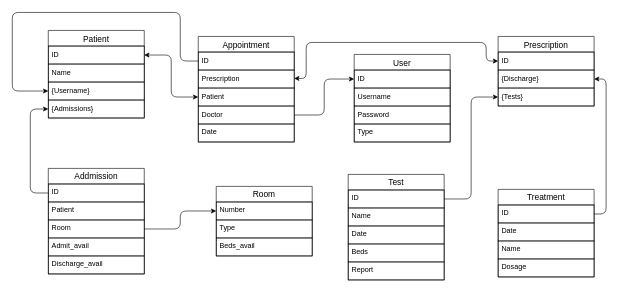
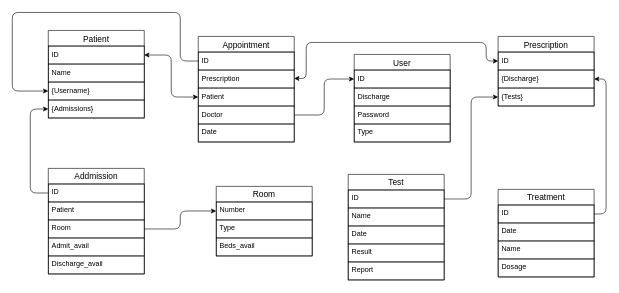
node "Username": label "Username" -> "Discharge"
node "Beds": label "Beds" -> "Result"
